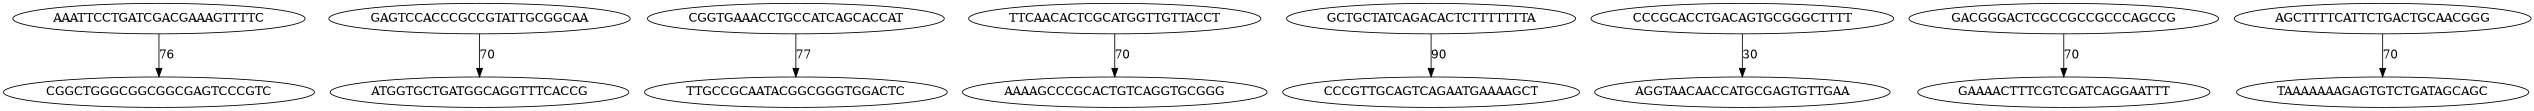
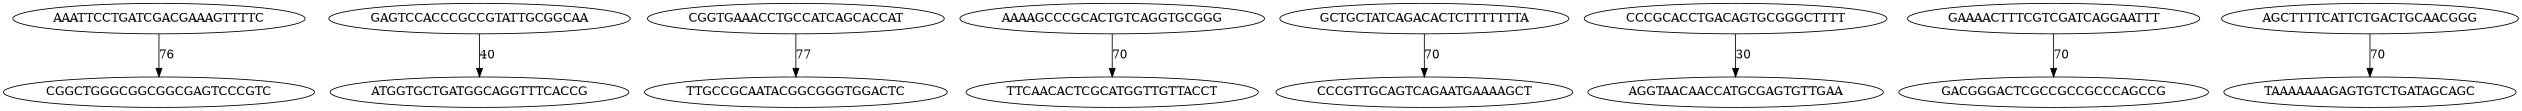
edge "TTCAACACTCGCATGGTTGTTACCT" -> "AAAAGCCCGCACTGTCAGGTGCGGG": reversed
edge "GACGGGACTCGCCGCCGCCCAGCCG" -> "GAAAACTTTCGTCGATCAGGAATTT": reversed
edge "GAGTCCACCCGCCGTATTGCGGCAA" -> "ATGGTGCTGATGGCAGGTTTCACCG": label "70" -> "40"
edge "GCTGCTATCAGACACTCTTTTTTTA" -> "CCCGTTGCAGTCAGAATGAAAAGCT": label "90" -> "70"
